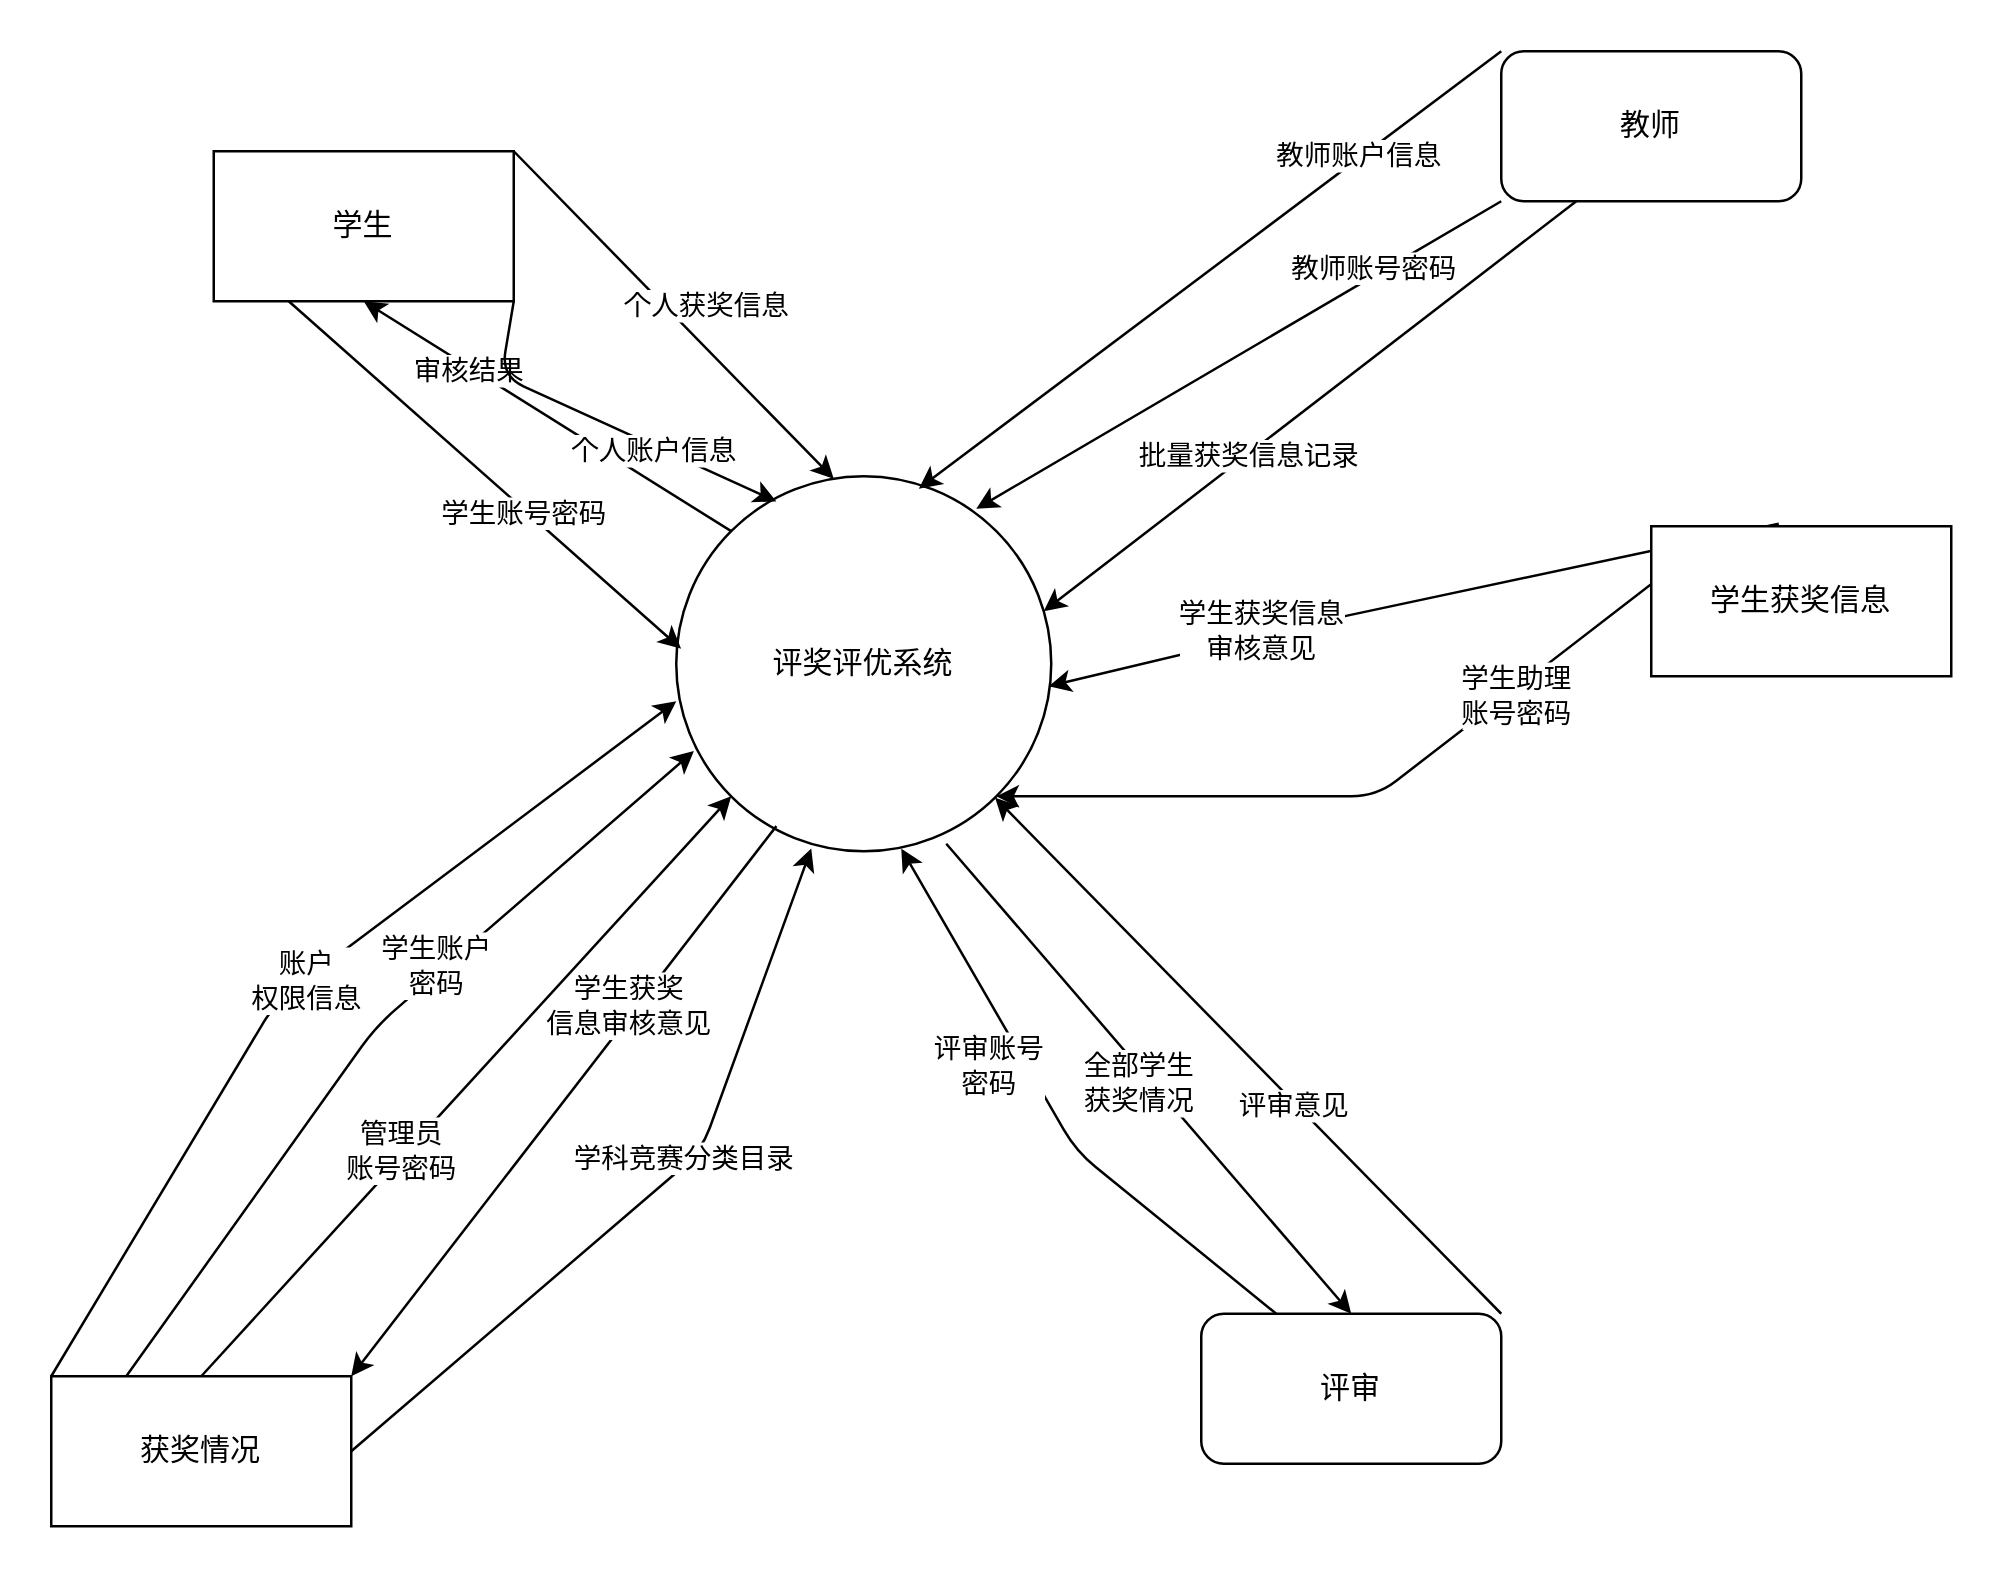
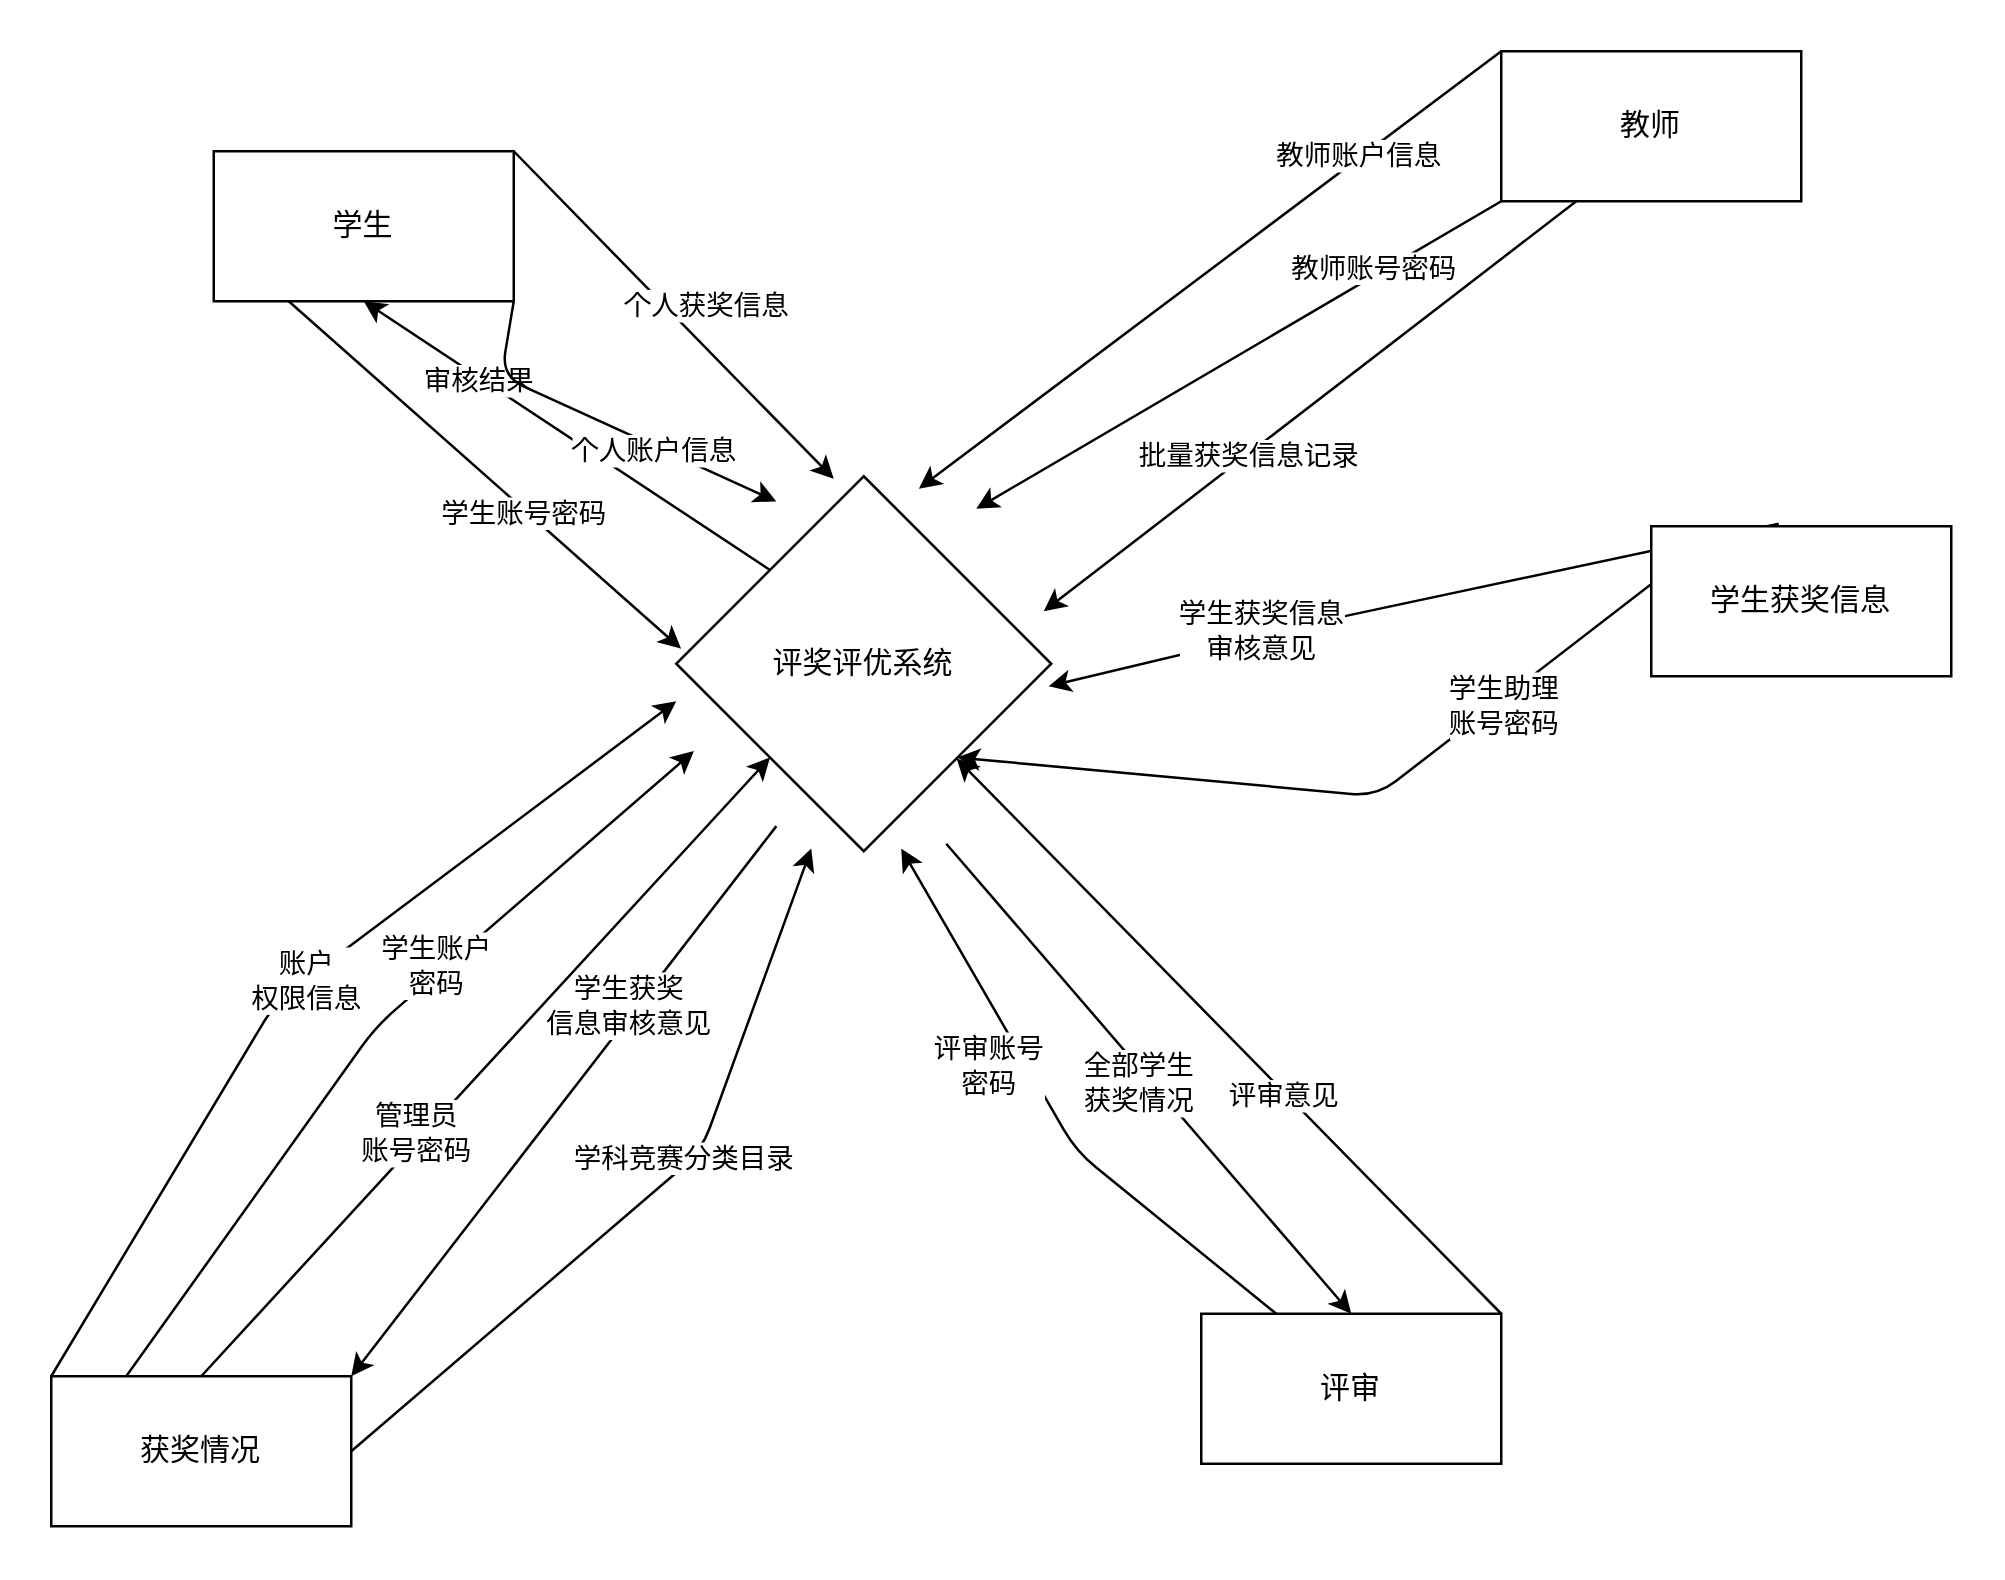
node "教师": shape rounded rectangle -> rectangle
node "评奖评优系统": shape ellipse -> diamond
node "评审": shape rounded rectangle -> rectangle
